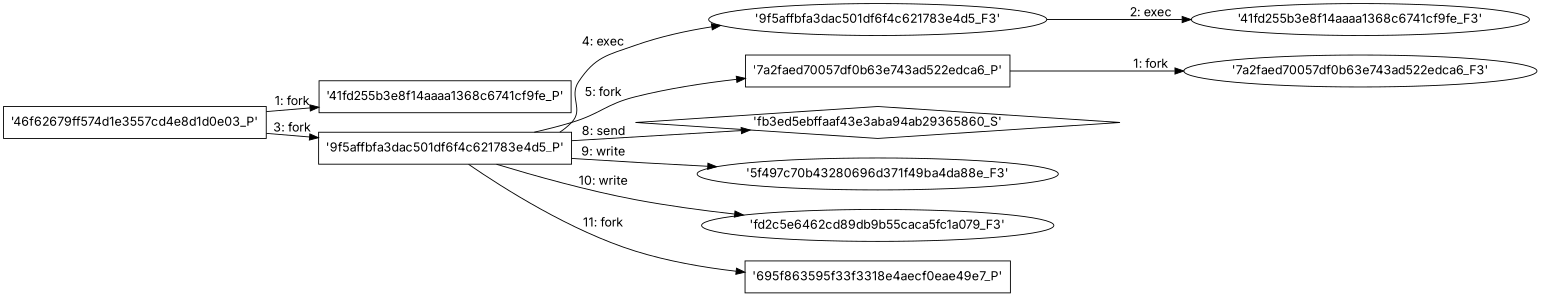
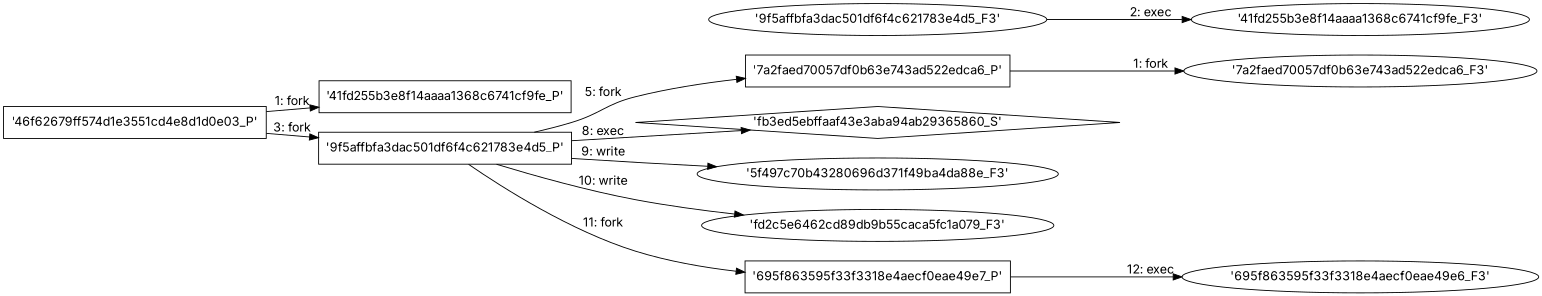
edge "'9f5affbfa3dac501df6f4c621783e4d5_P'" -> "'9f5affbfa3dac501df6f4c621783e4d5_F3'": removed, label "4: exec"
node "'46f62679ff574d1e3557cd4e8d1d0e03_P'": label "'46f62679ff574d1e3557cd4e8d1d0e03_P'" -> "'46f62679ff574d1e3551cd4e8d1d0e03_P'"
edge "'9f5affbfa3dac501df6f4c621783e4d5_P'" -> "'fb3ed5ebffaaf43e3aba94ab29365860_S'": label "8: send" -> "8: exec"
node "'695f863595f33f3318e4aecf0eae49e6_F3'": added
